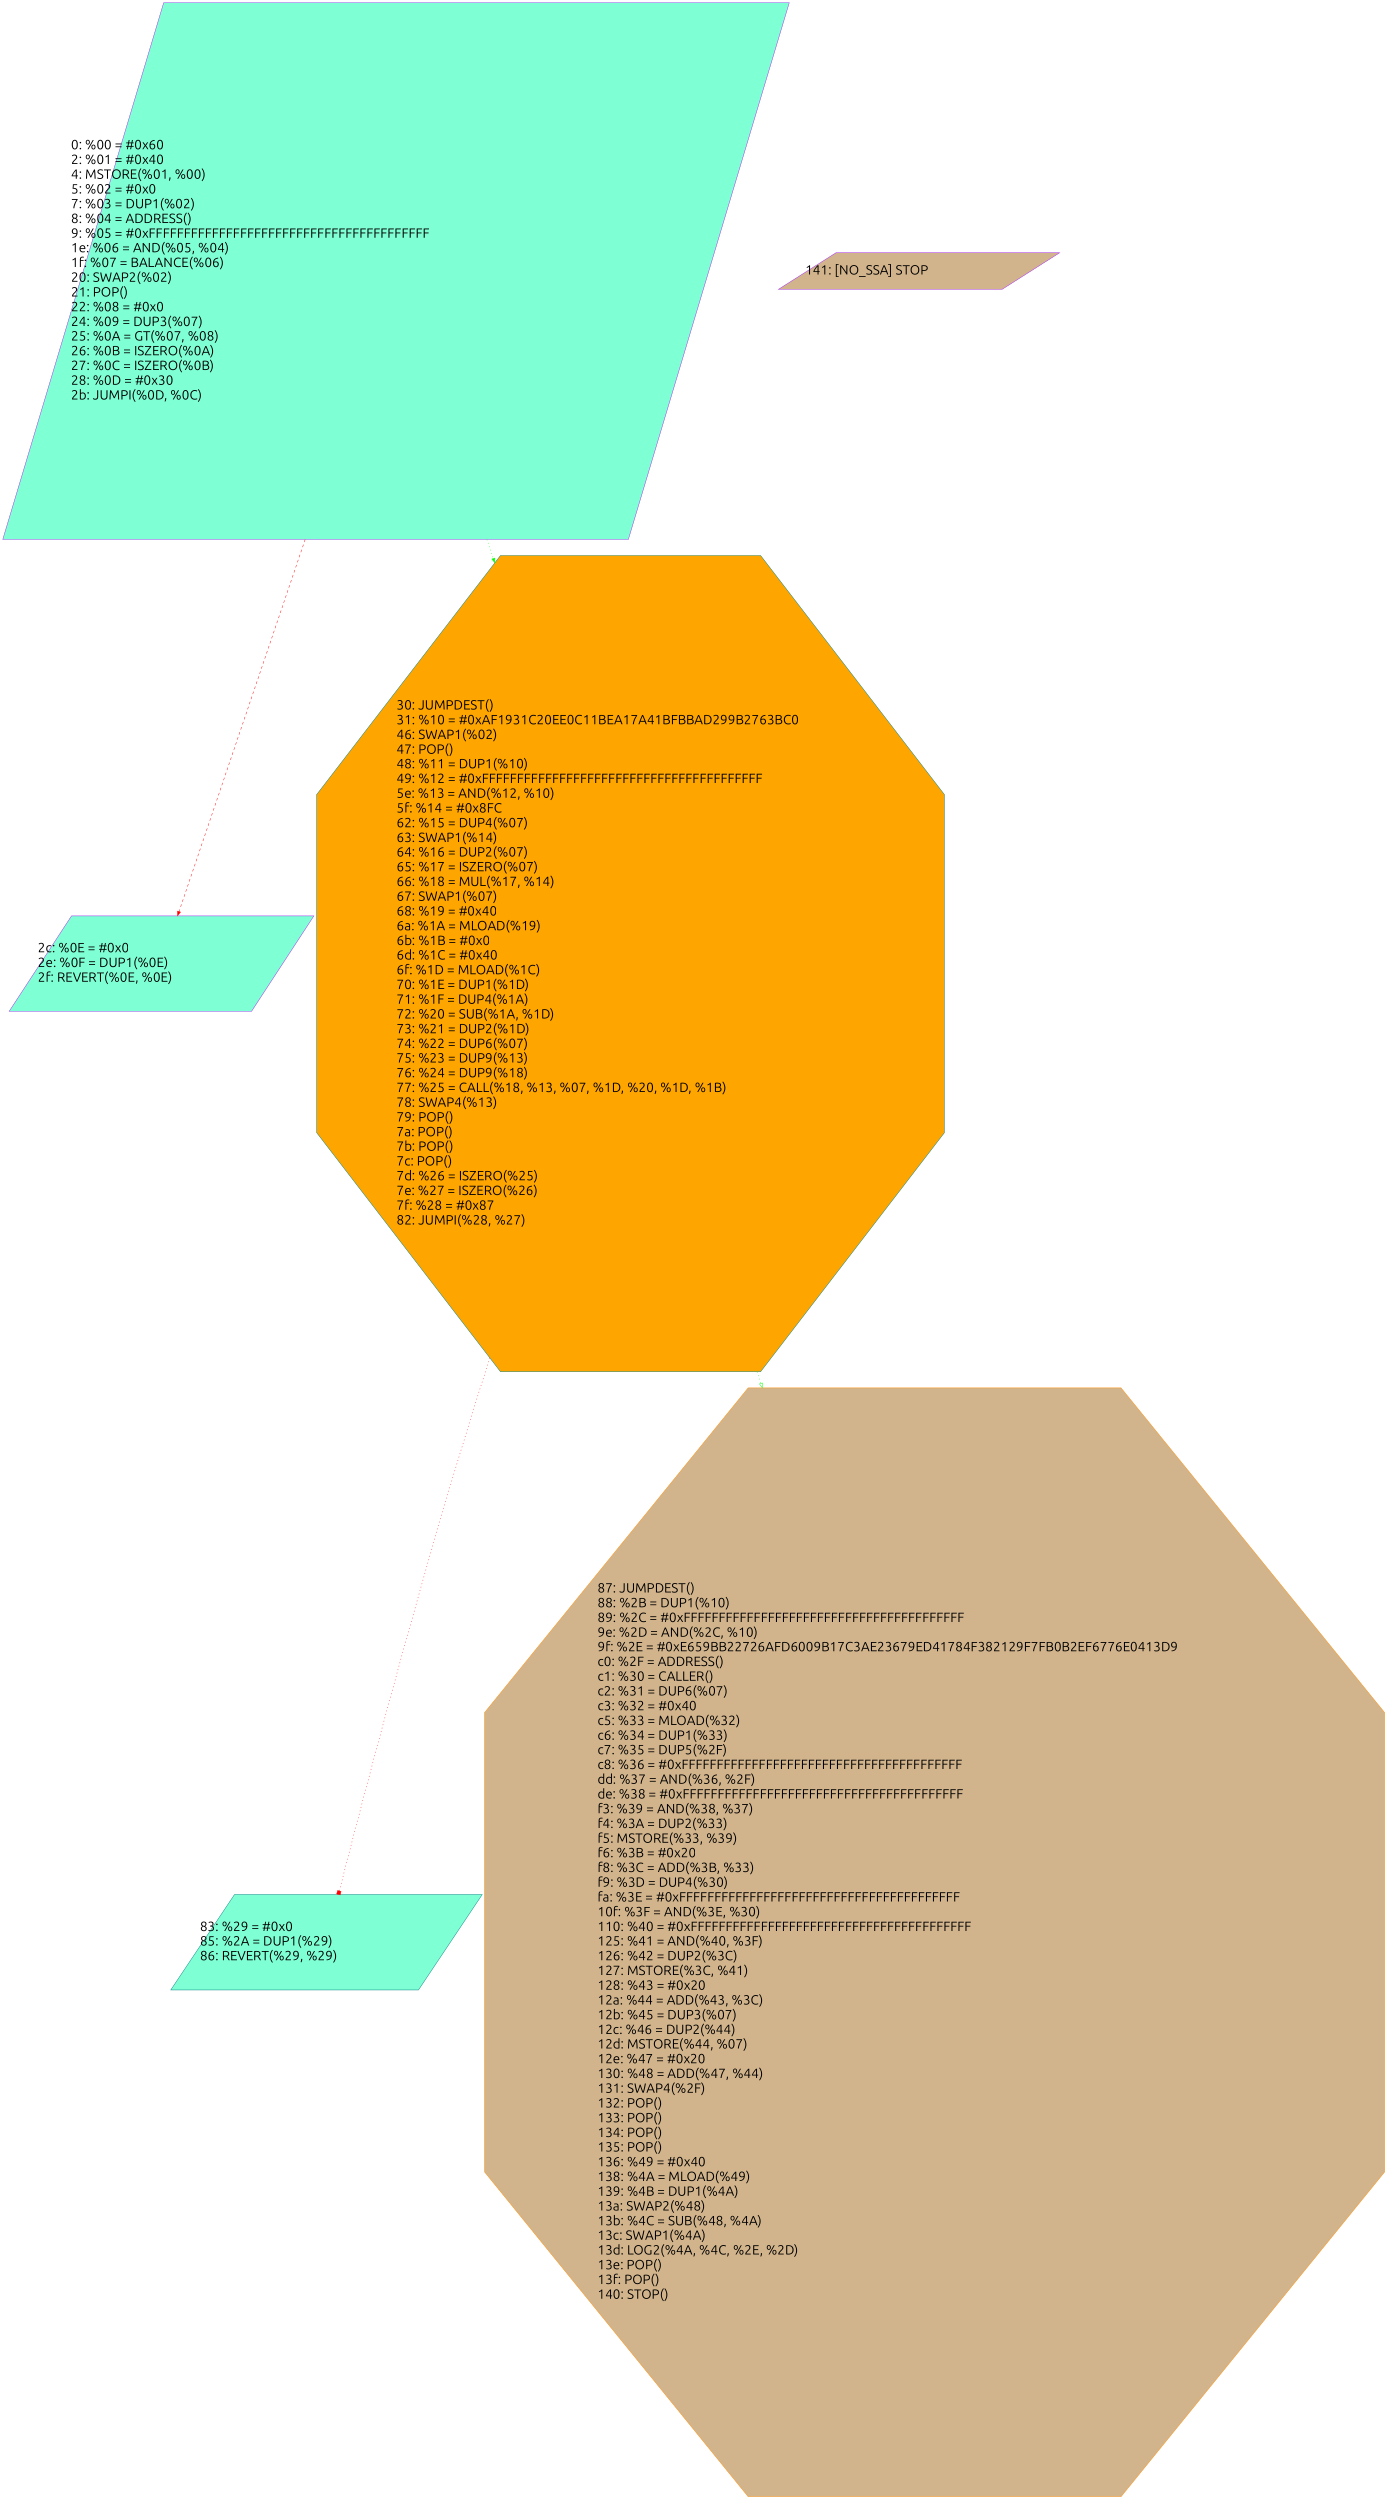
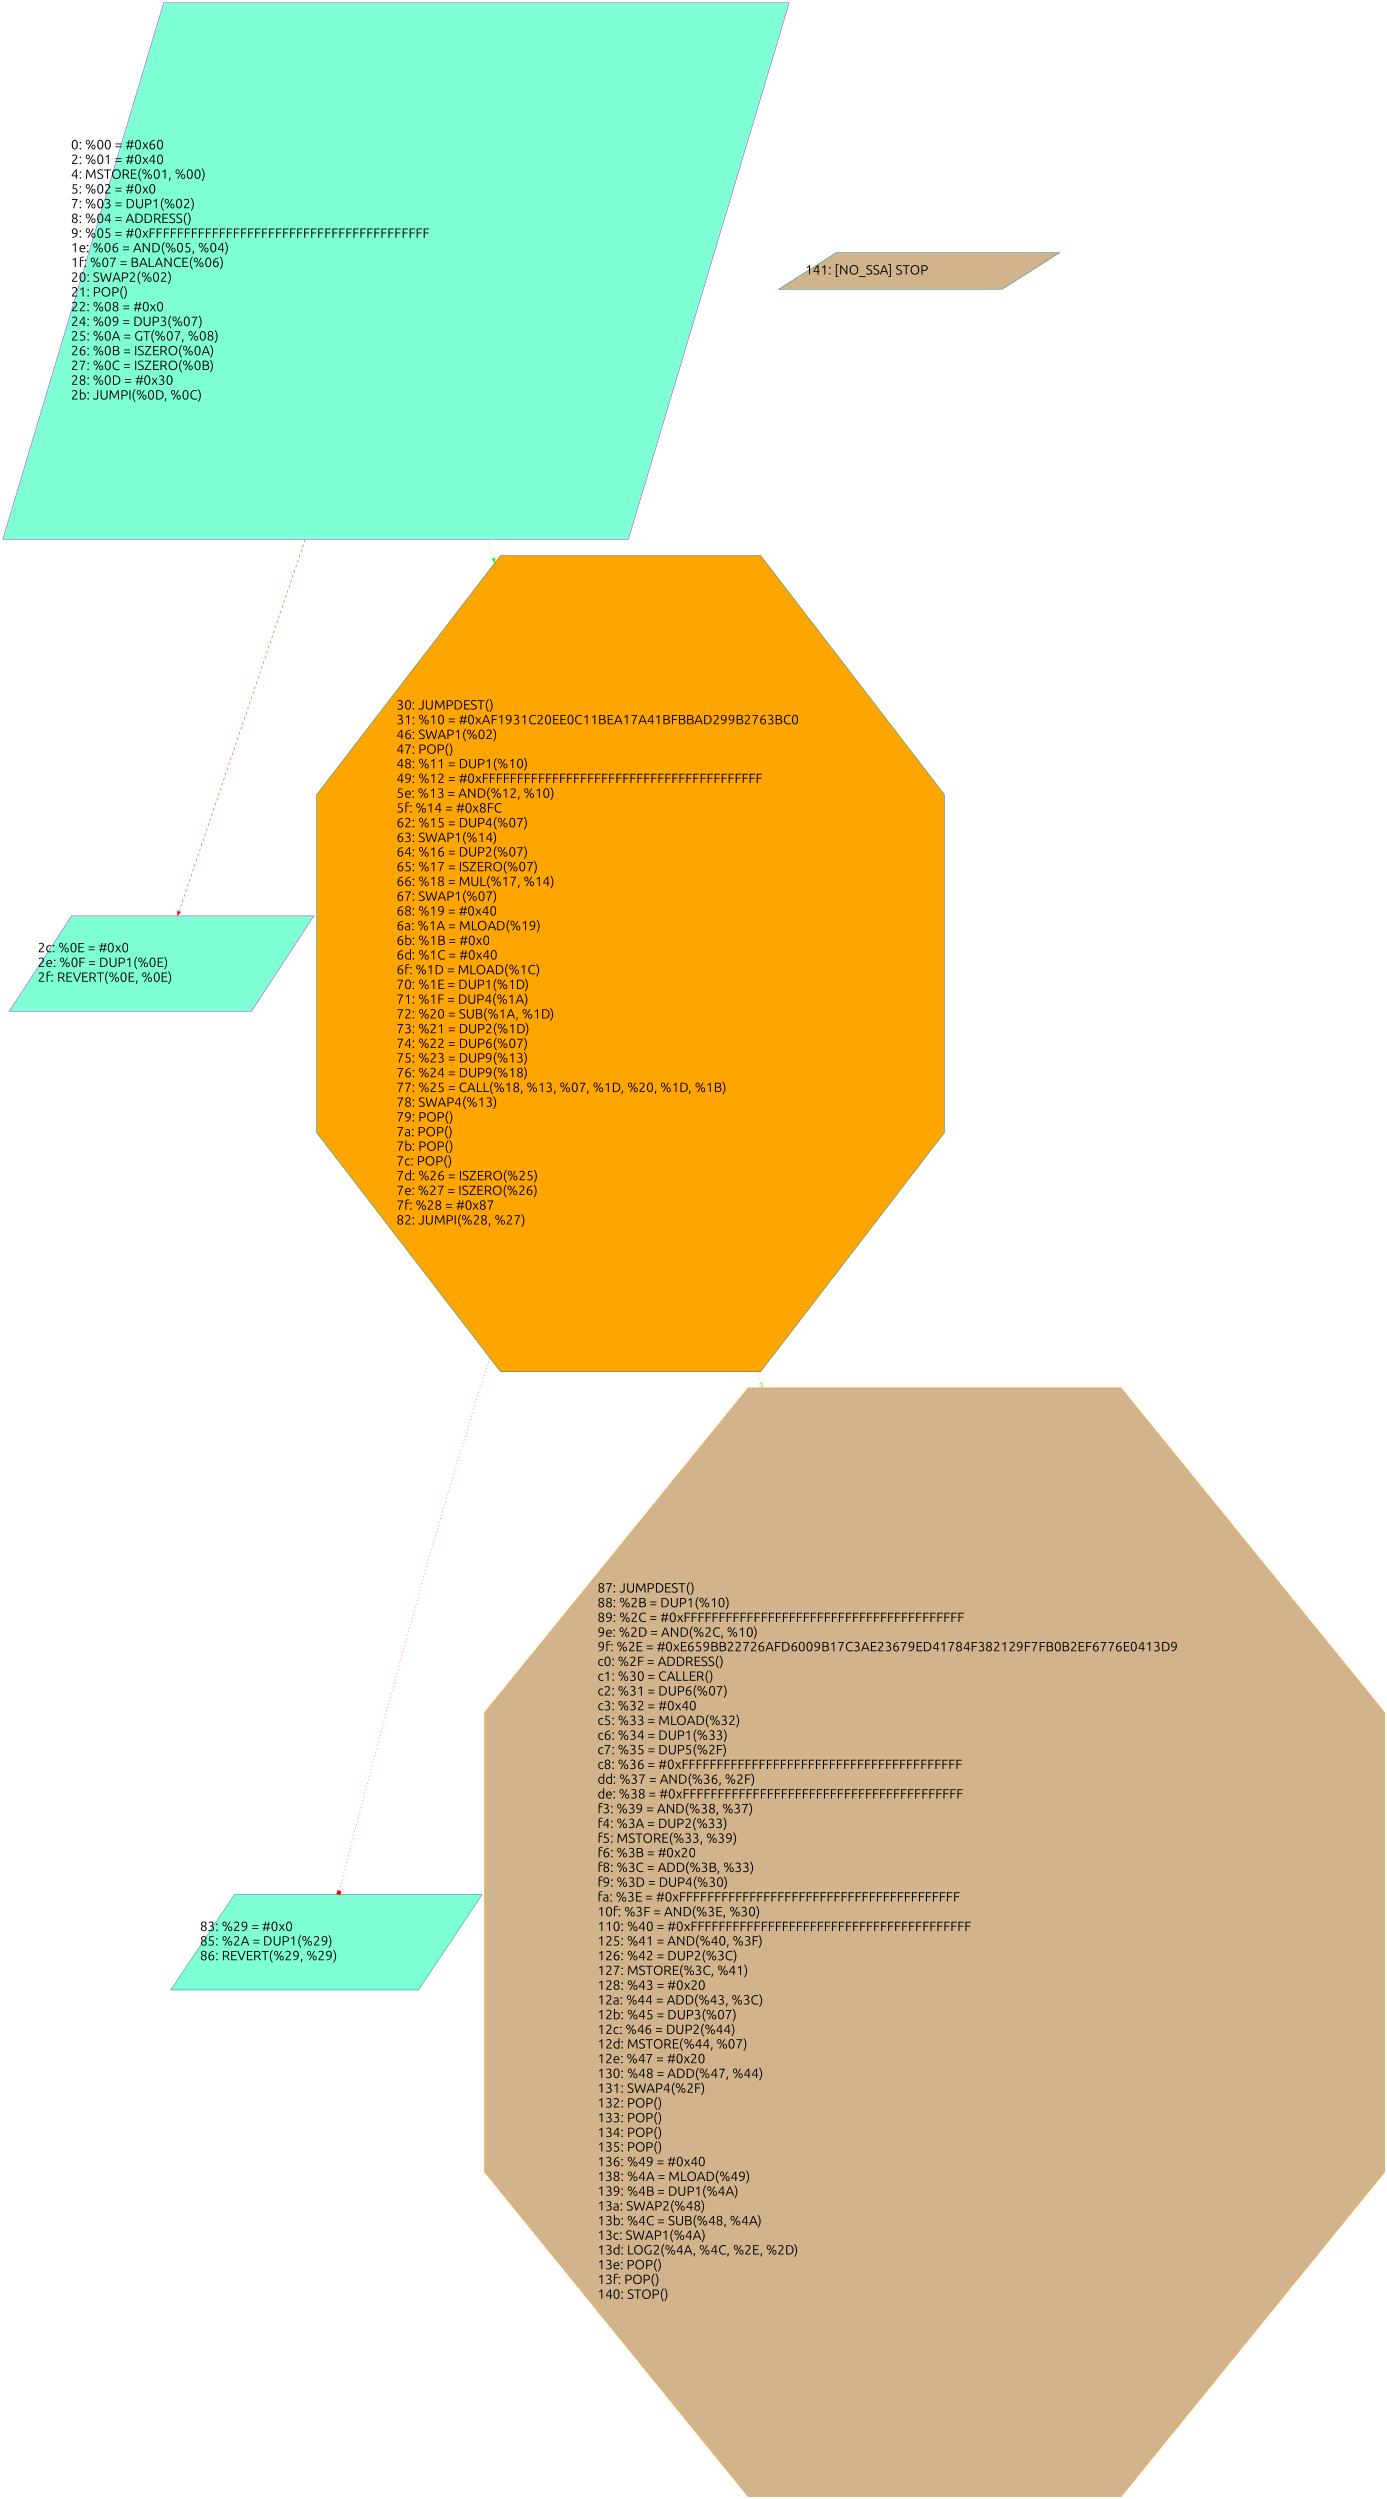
node "141: [NO_SSA] STOP": color purple -> teal
